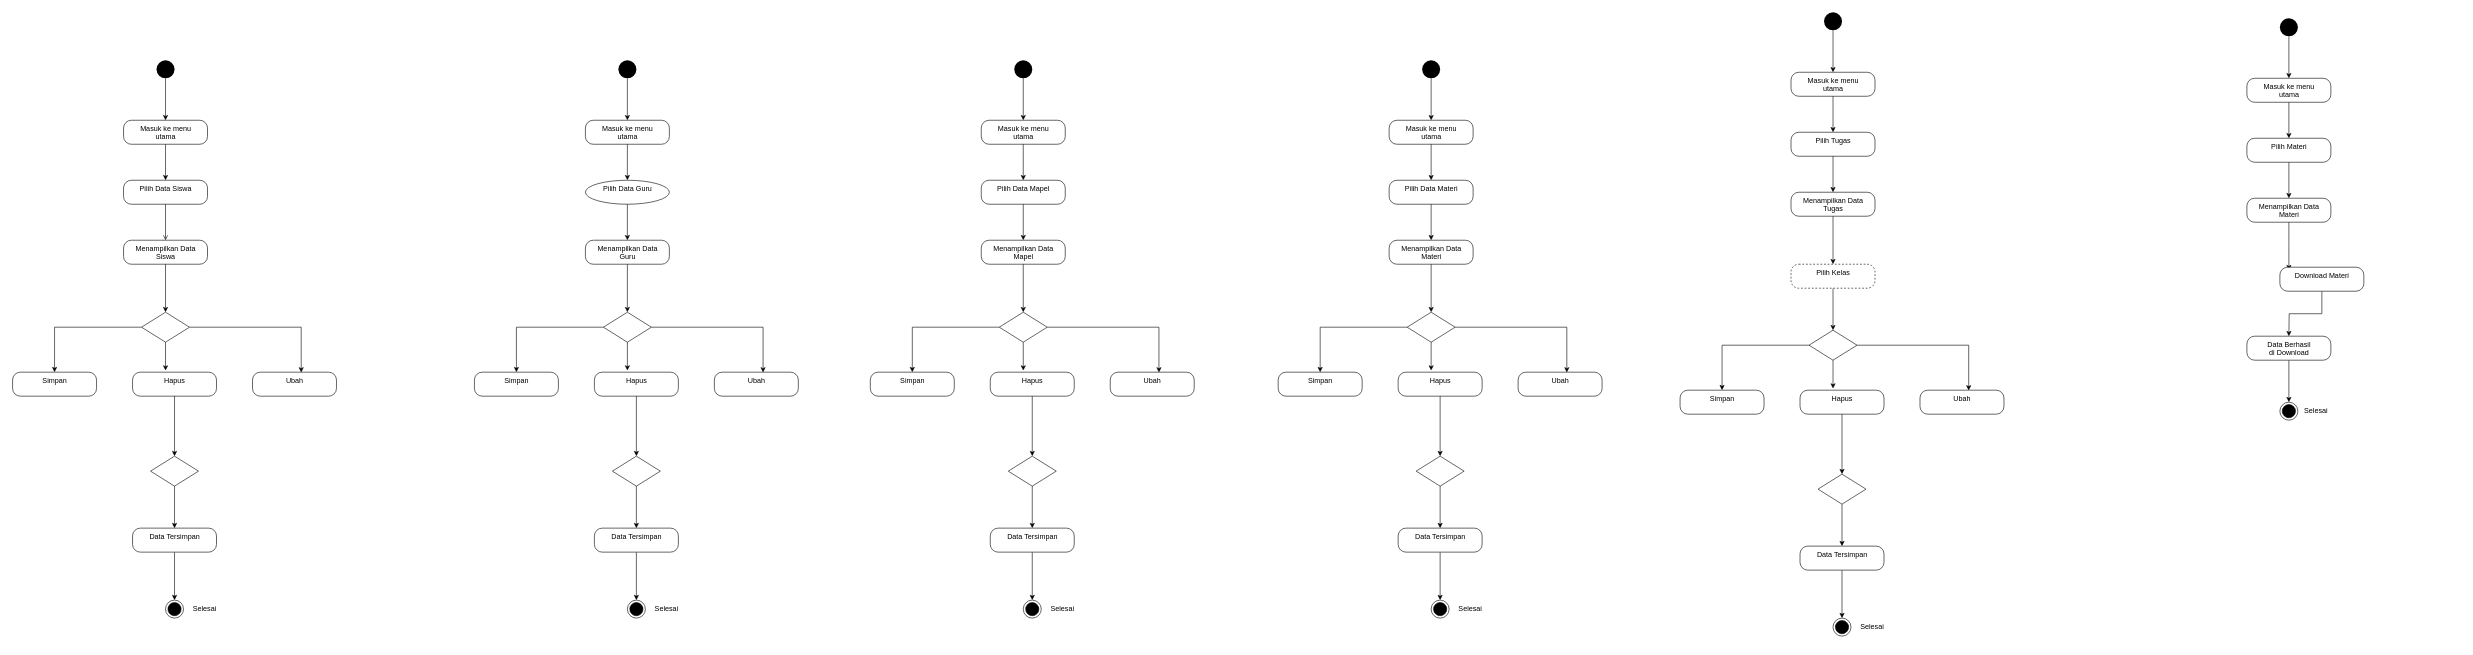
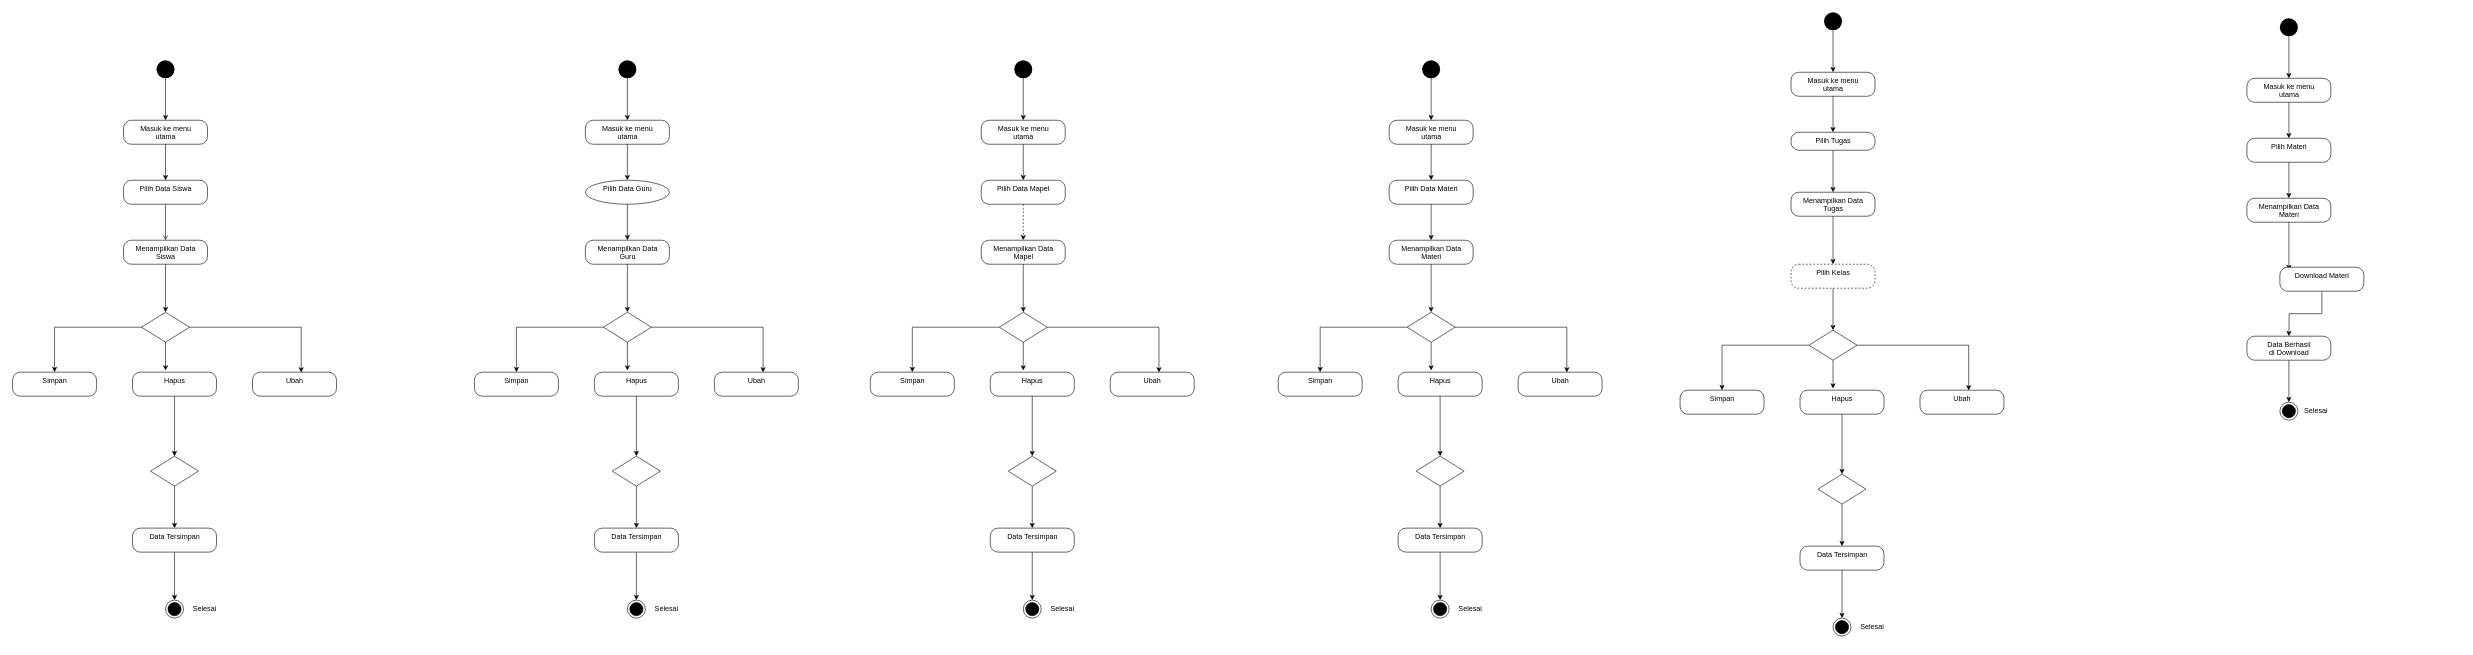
node "Pilih Tugas": size 84x24 -> 84x18
edge "Pilih Data Mapel" -> "Menampilkan Data Mapel": style solid -> dashed
